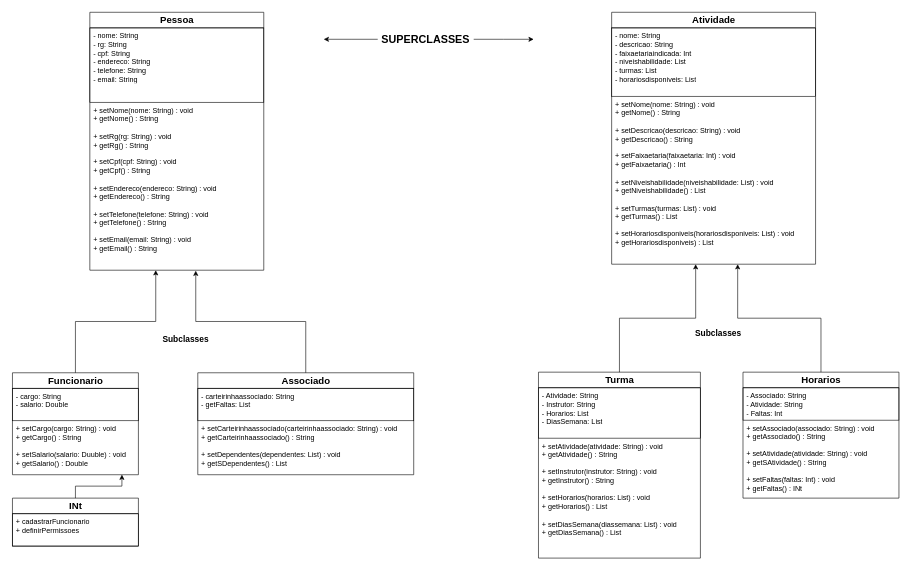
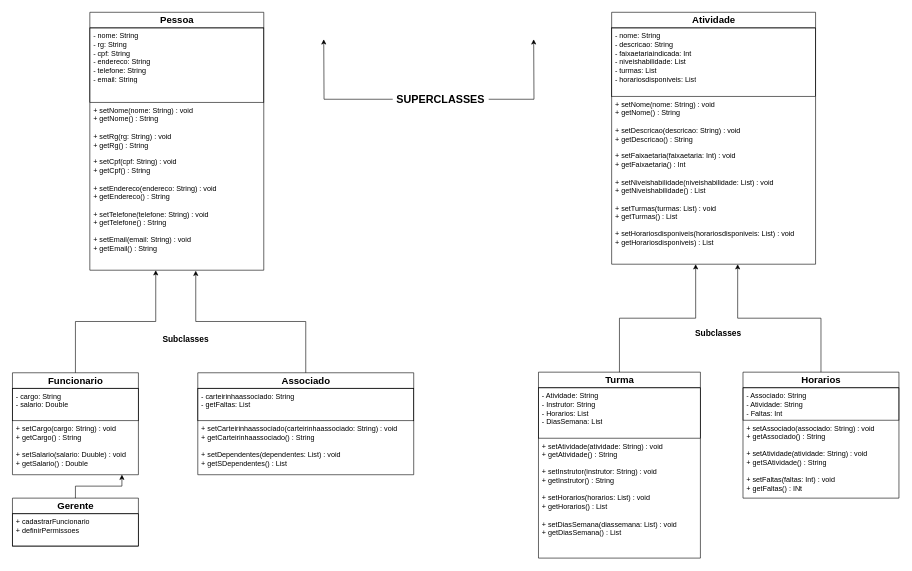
node "SUPERCLASSES": moved (426, 39) -> (441, 99)
node "INt": label "INt" -> "Gerente"
